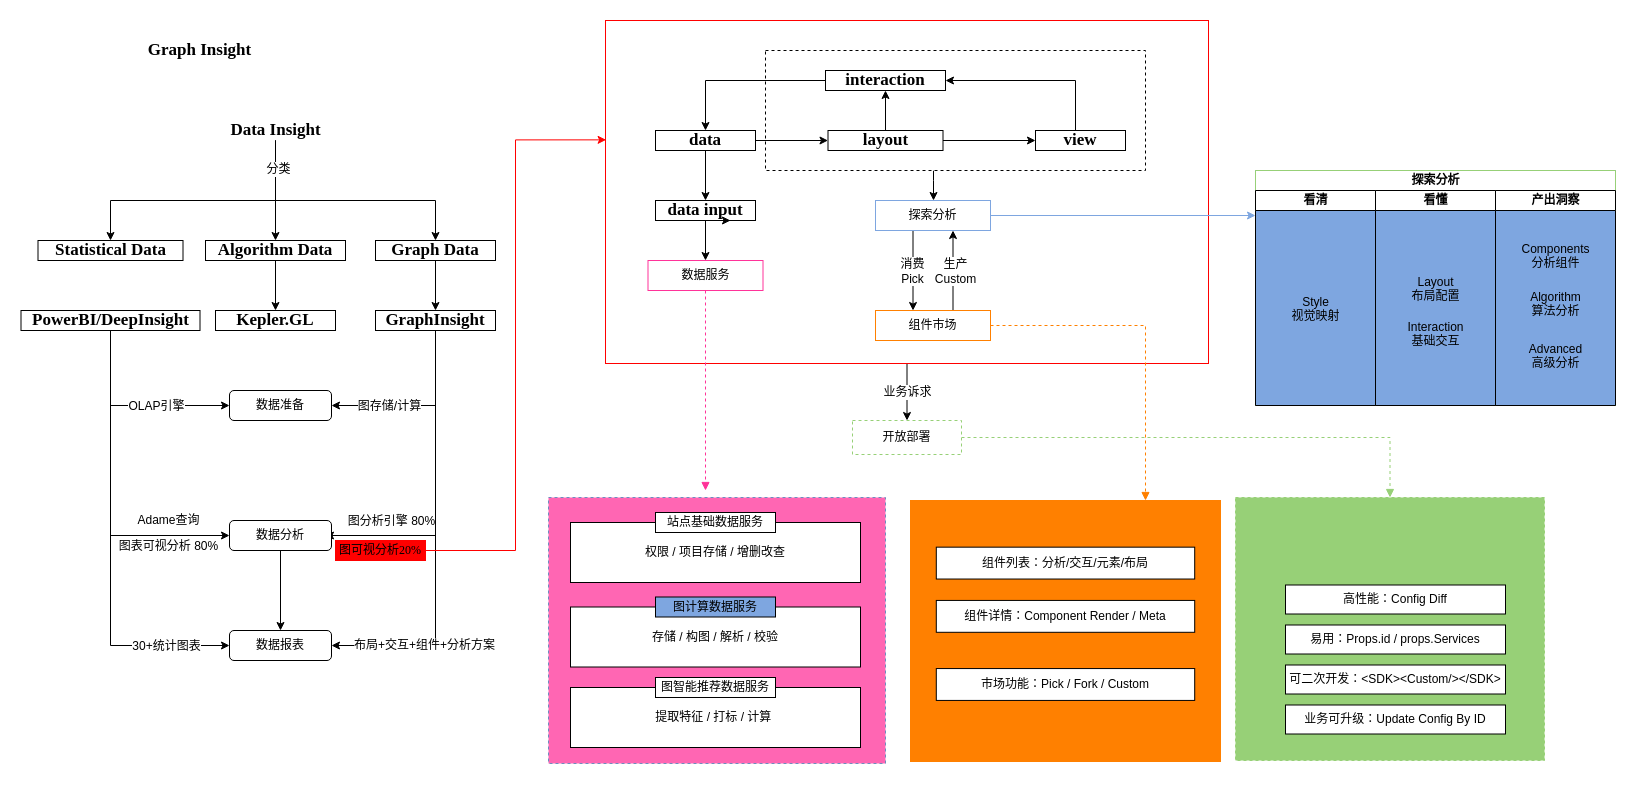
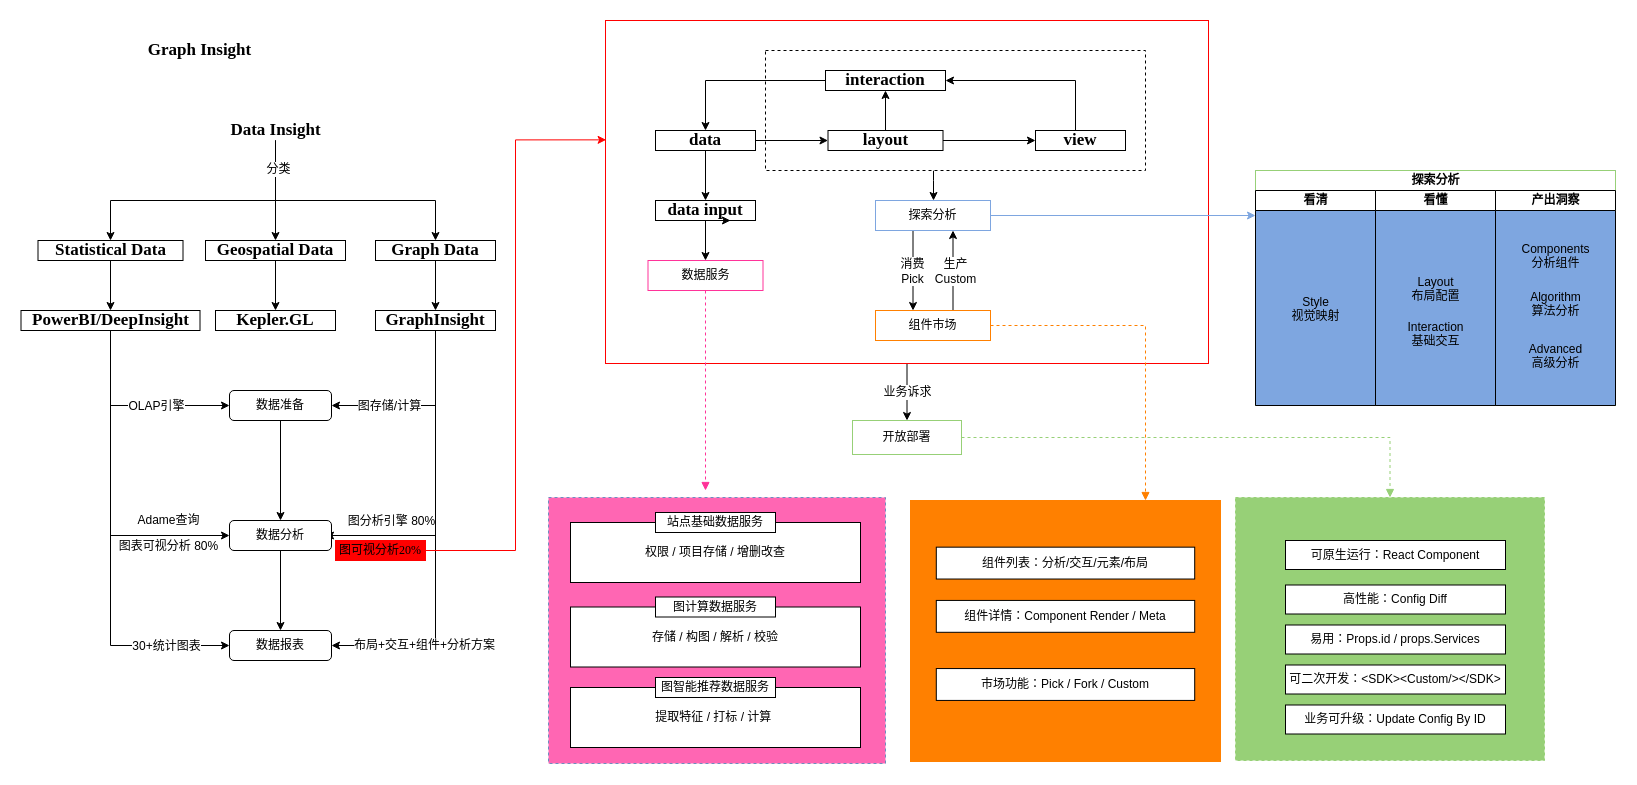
node "Algorithm Data": label "Algorithm Data" -> "Geospatial Data"
edge "Statistical Data" -> "PowerBI/DeepInsight": added
node "开放部署": style dashed -> solid
edge "数据准备" -> "数据分析": added
node "可原生运行：React Component": added
node "图计算数据服务": fillcolor #7ea6e0 -> #ffffff
